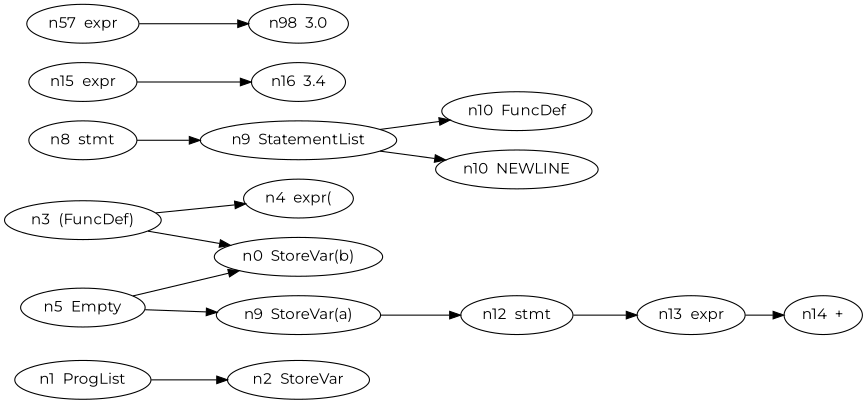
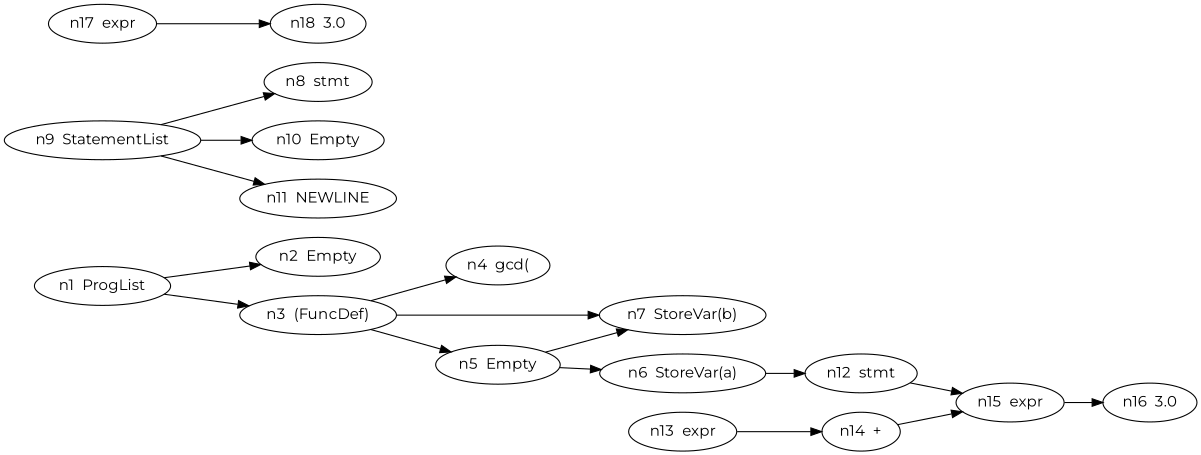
node "n57  expr": label "n57  expr" -> "n17  expr"
node "n98  3.0": label "n98  3.0" -> "n18  3.0"
node "n16  3.4": label "n16  3.4" -> "n16  3.0"
node "n10  FuncDef": label "n10  FuncDef" -> "n10  Empty"
edge "n8  stmt" -> "n9  StatementList": reversed
node "n10  NEWLINE": label "n10  NEWLINE" -> "n11  NEWLINE"
node "n4  expr(": label "n4  expr(" -> "n4  gcd("
node "n0  StoreVar(b)": label "n0  StoreVar(b)" -> "n7  StoreVar(b)"
edge "n1  ProgList" -> "n3  (FuncDef)": added
node "n9  StoreVar(a)": label "n9  StoreVar(a)" -> "n6  StoreVar(a)"
edge "n12  stmt" -> "n13  expr": now "n12  stmt" -> "n15  expr"
edge "n3  (FuncDef)" -> "n5  Empty": added
node "n2  StoreVar": label "n2  StoreVar" -> "n2  Empty"
edge "n14  +" -> "n15  expr": added
